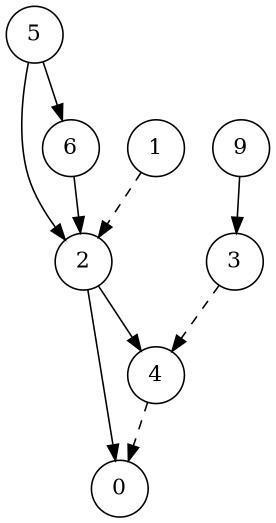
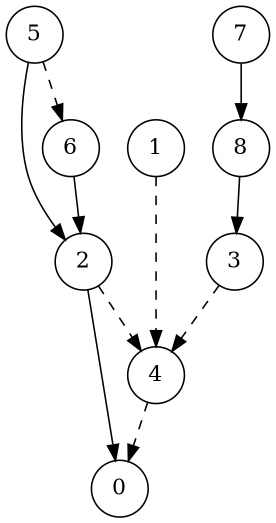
node "7": added
edge "5" -> "6": style solid -> dashed
node "9": label "9" -> "8"
edge "1" -> "2": now "1" -> "4"
edge "2" -> "4": style solid -> dashed
